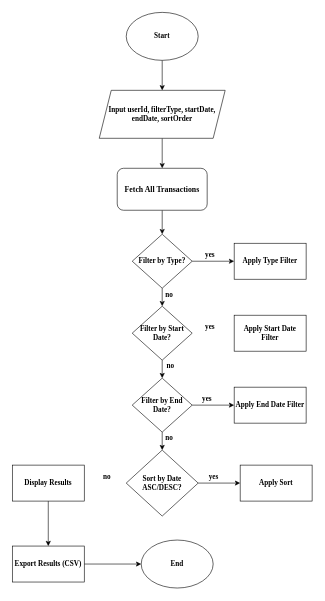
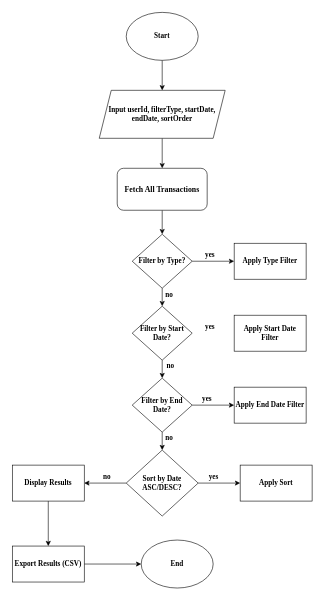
edge "Sort by Date ASC/DESC?" -> "Display Results": added
